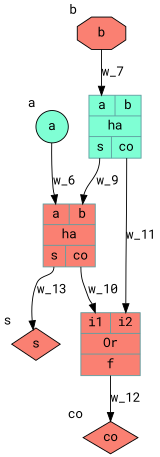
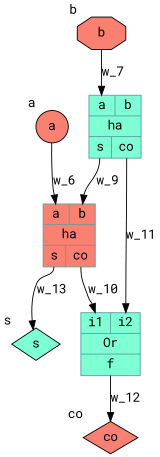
node "a a": fillcolor aquamarine -> salmon
node "s s": fillcolor salmon -> aquamarine
node "i1": fillcolor salmon -> aquamarine
